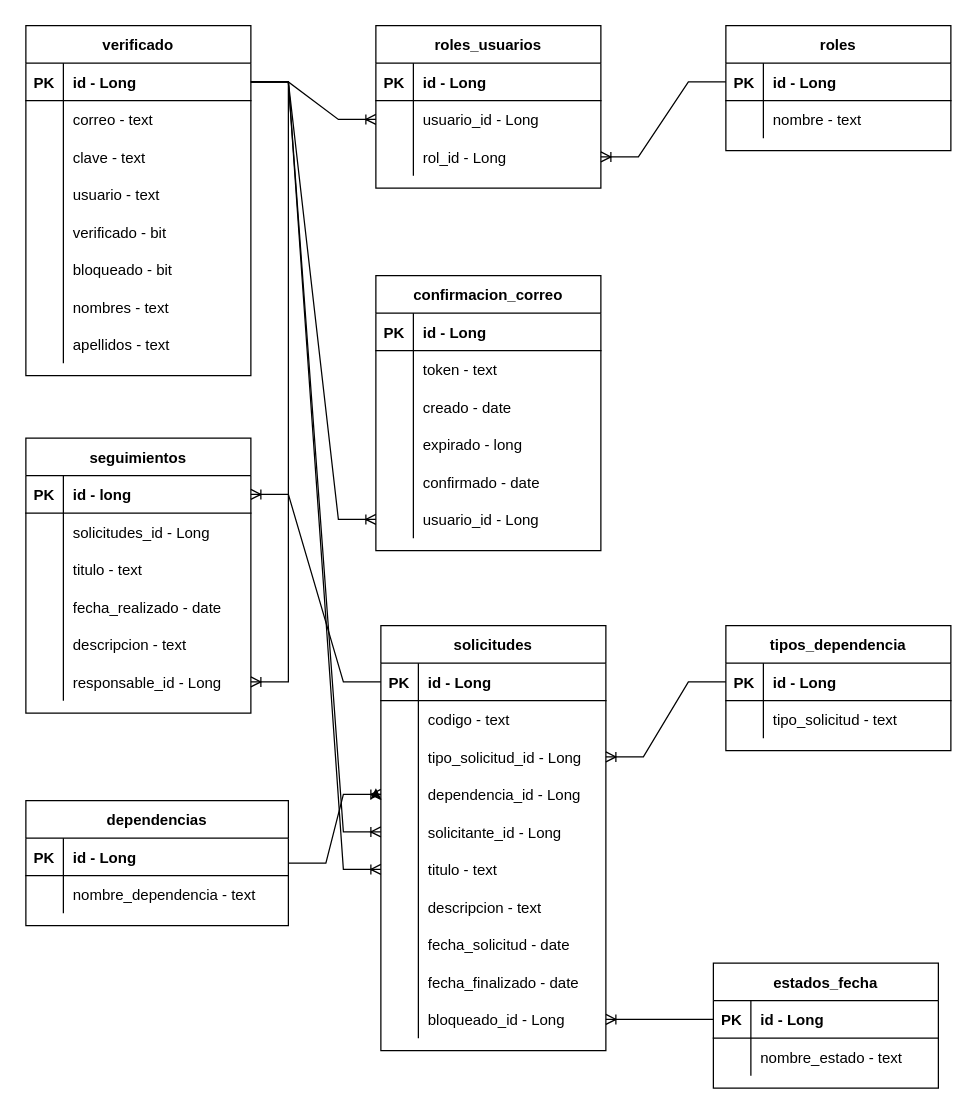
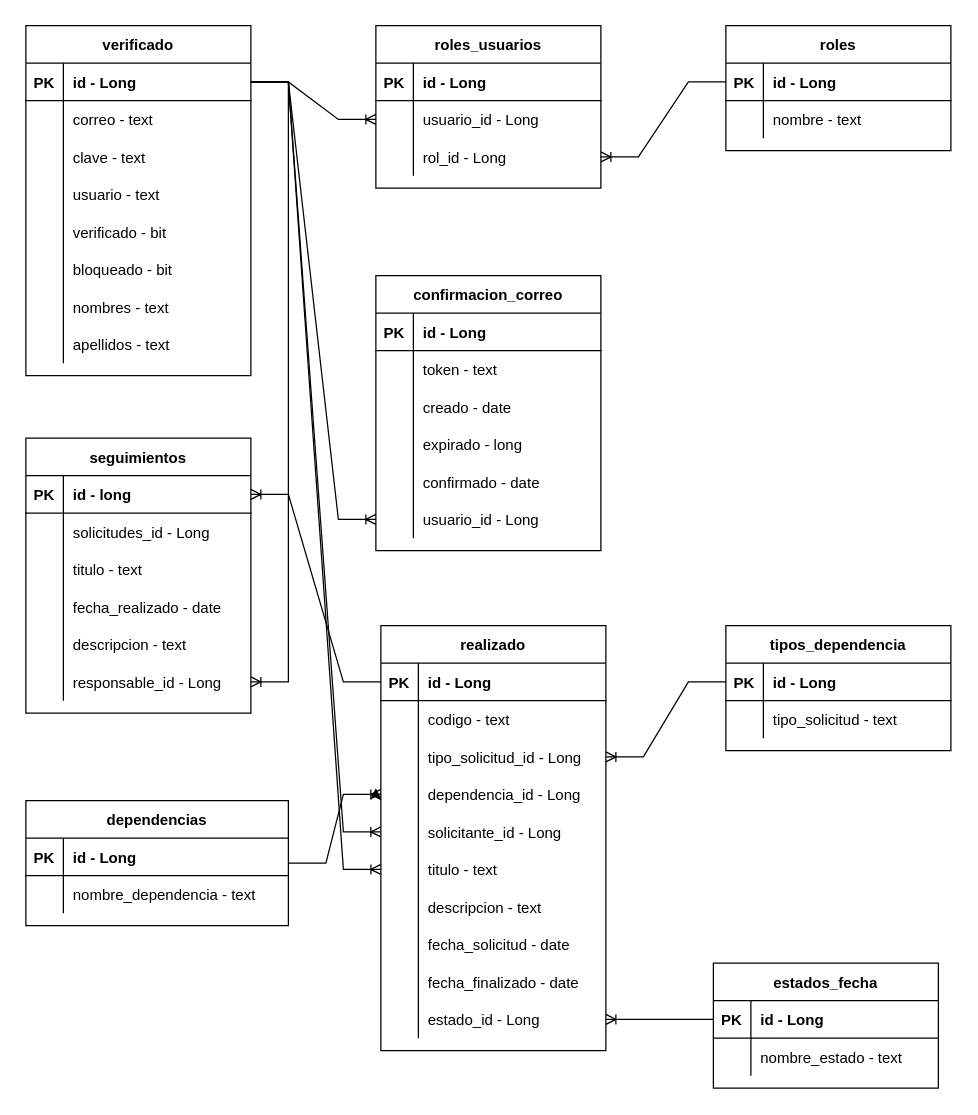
node "solicitudes": label "solicitudes" -> "realizado"
node "bloqueado_id - Long": label "bloqueado_id - Long" -> "estado_id - Long"
